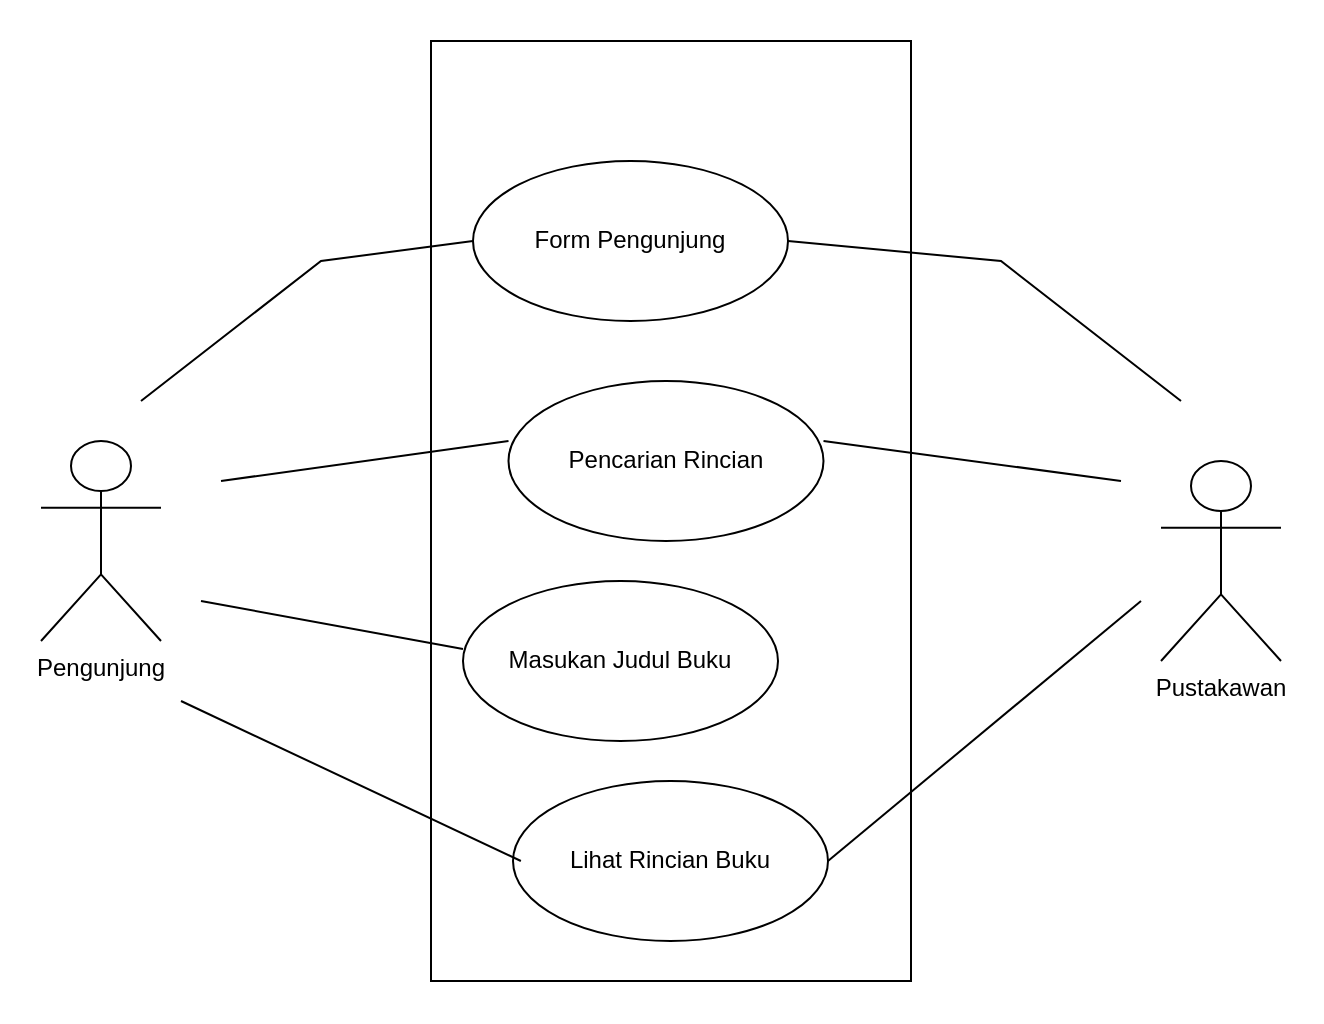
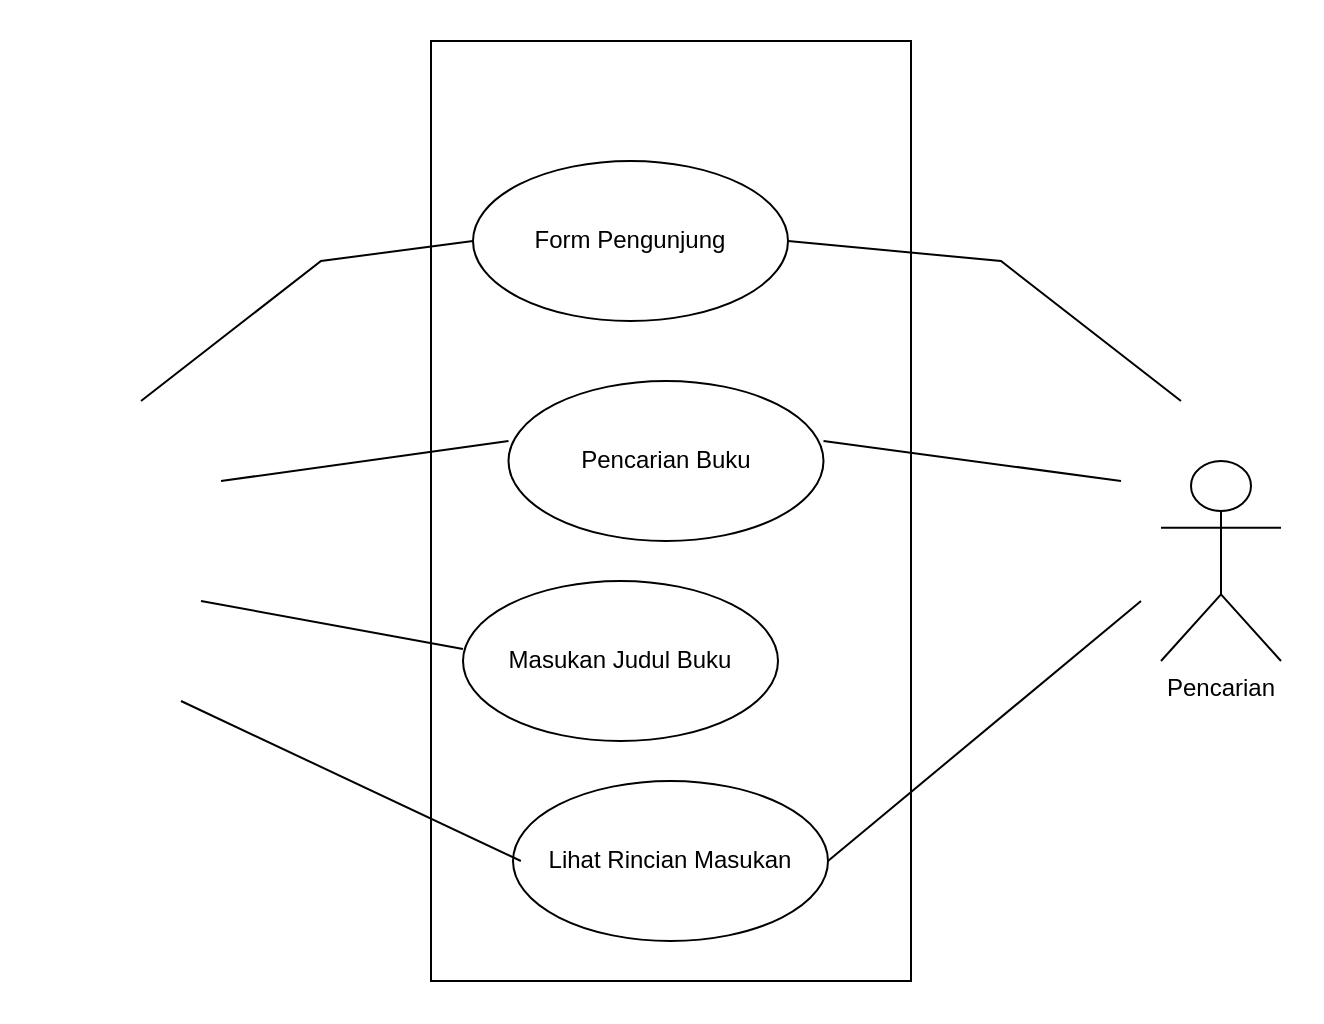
node "Pencarian Rincian": label "Pencarian Rincian" -> "Pencarian Buku"
node "Pengunjung": removed
node "Pustakawan": label "Pustakawan" -> "Pencarian"
node "Lihat Rincian Buku": label "Lihat Rincian Buku" -> "Lihat Rincian Masukan"
